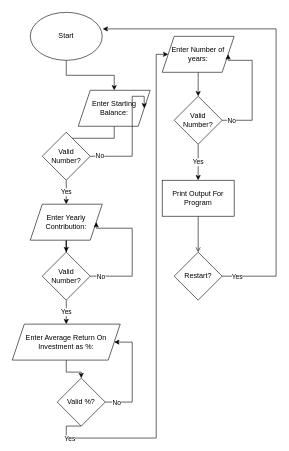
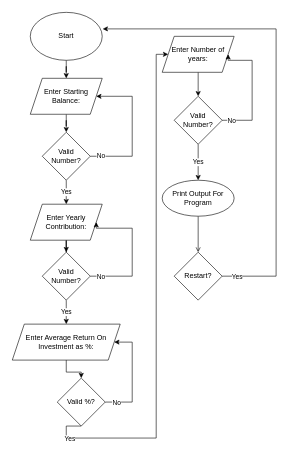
node "Enter Starting Balance:": moved (114, 108) -> (66, 96)
node "Print Output For Program": shape rectangle -> ellipse
